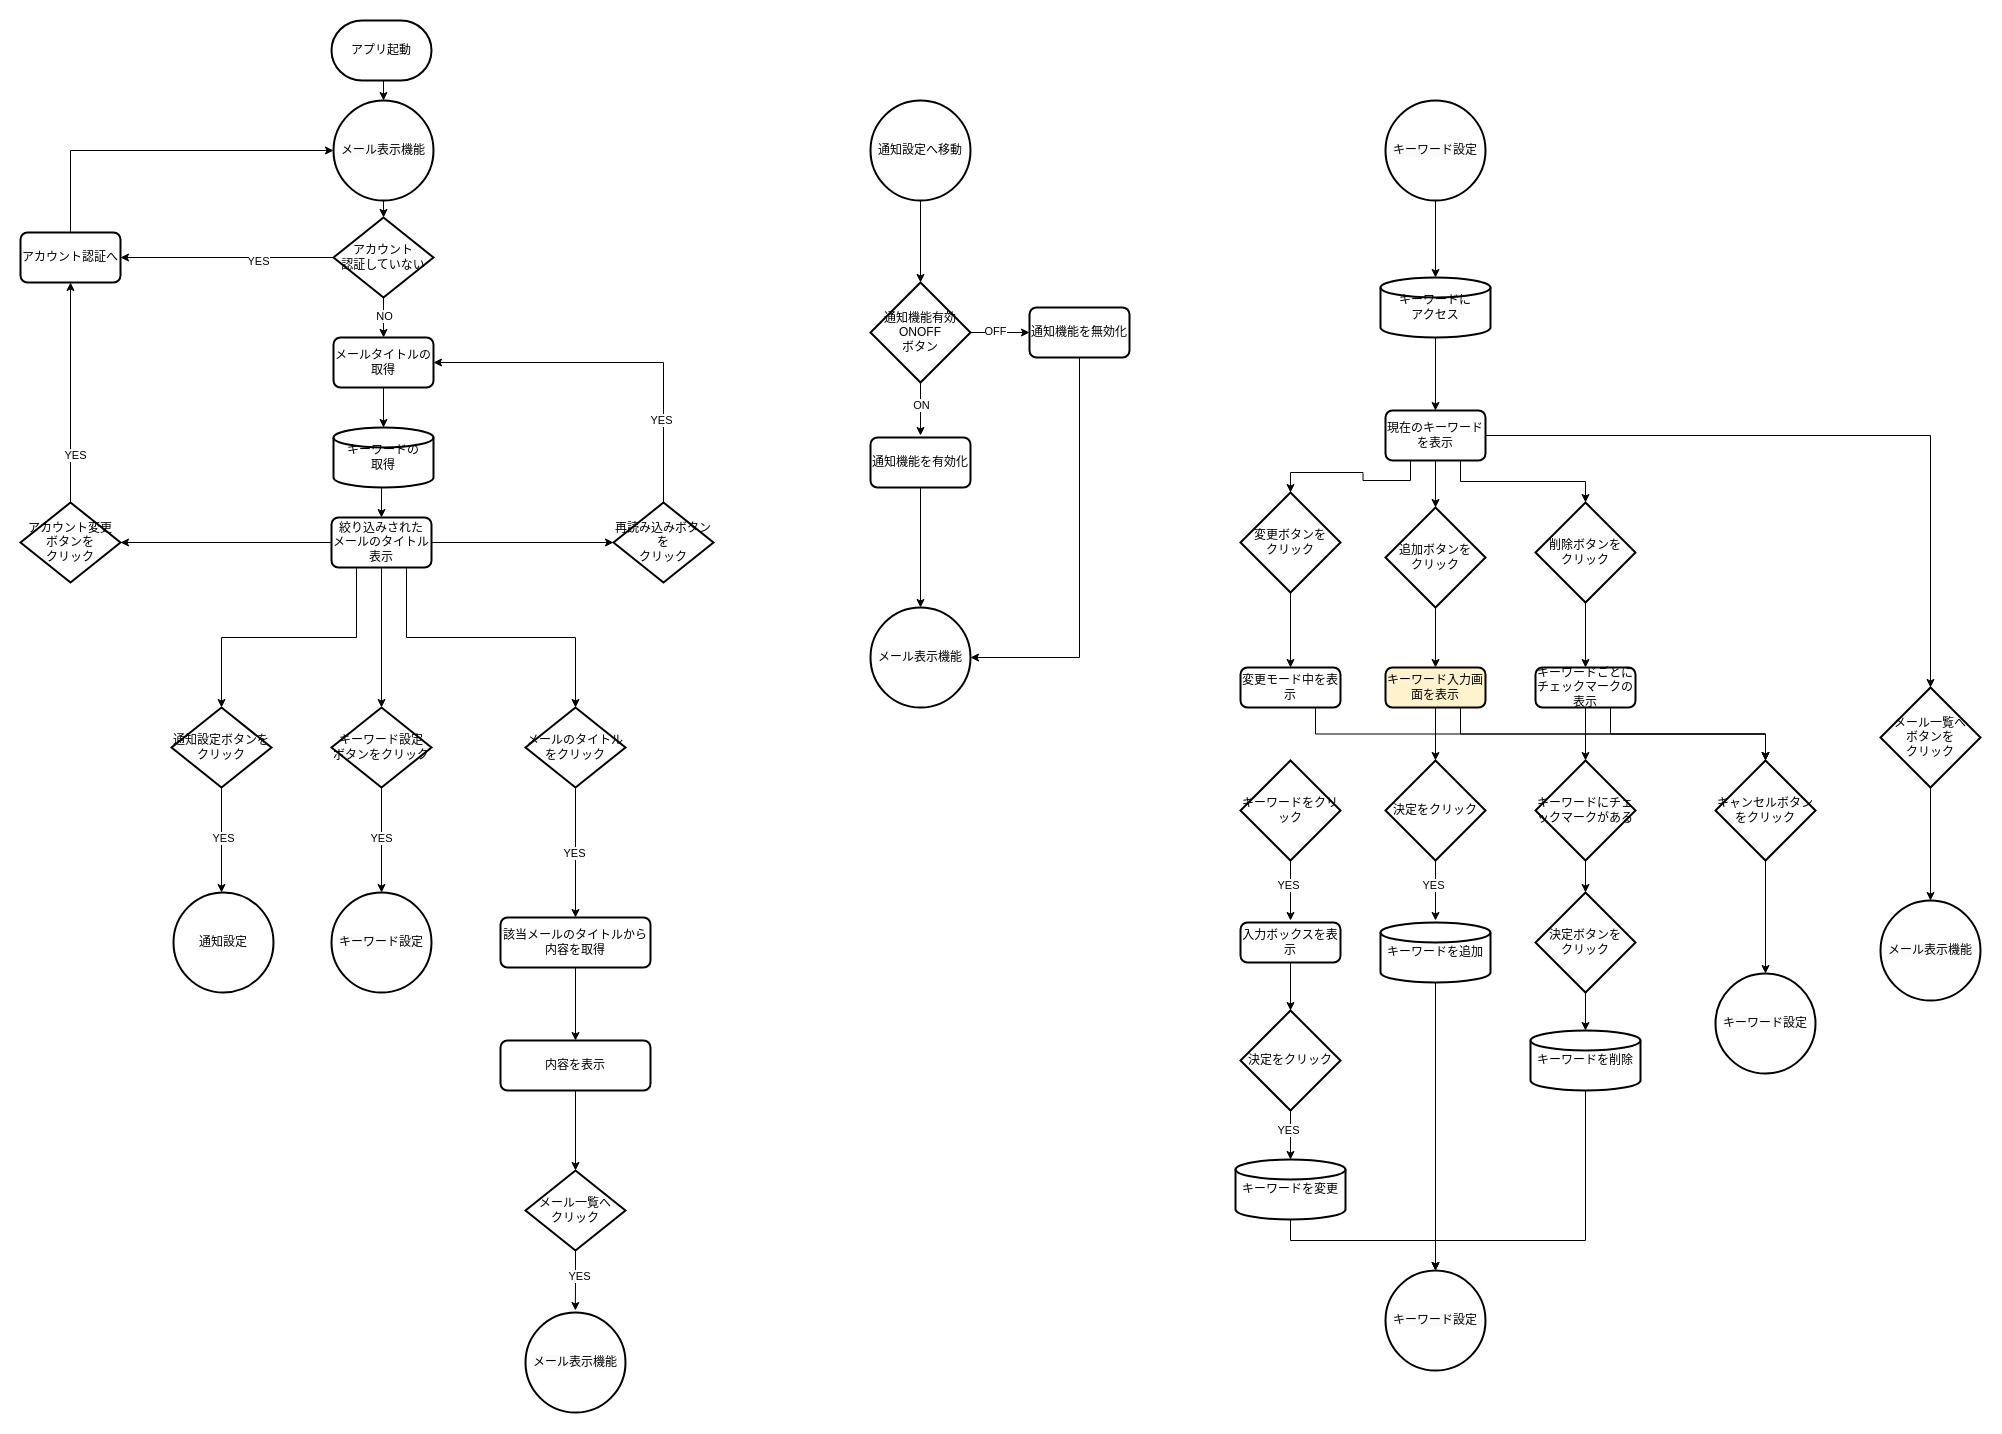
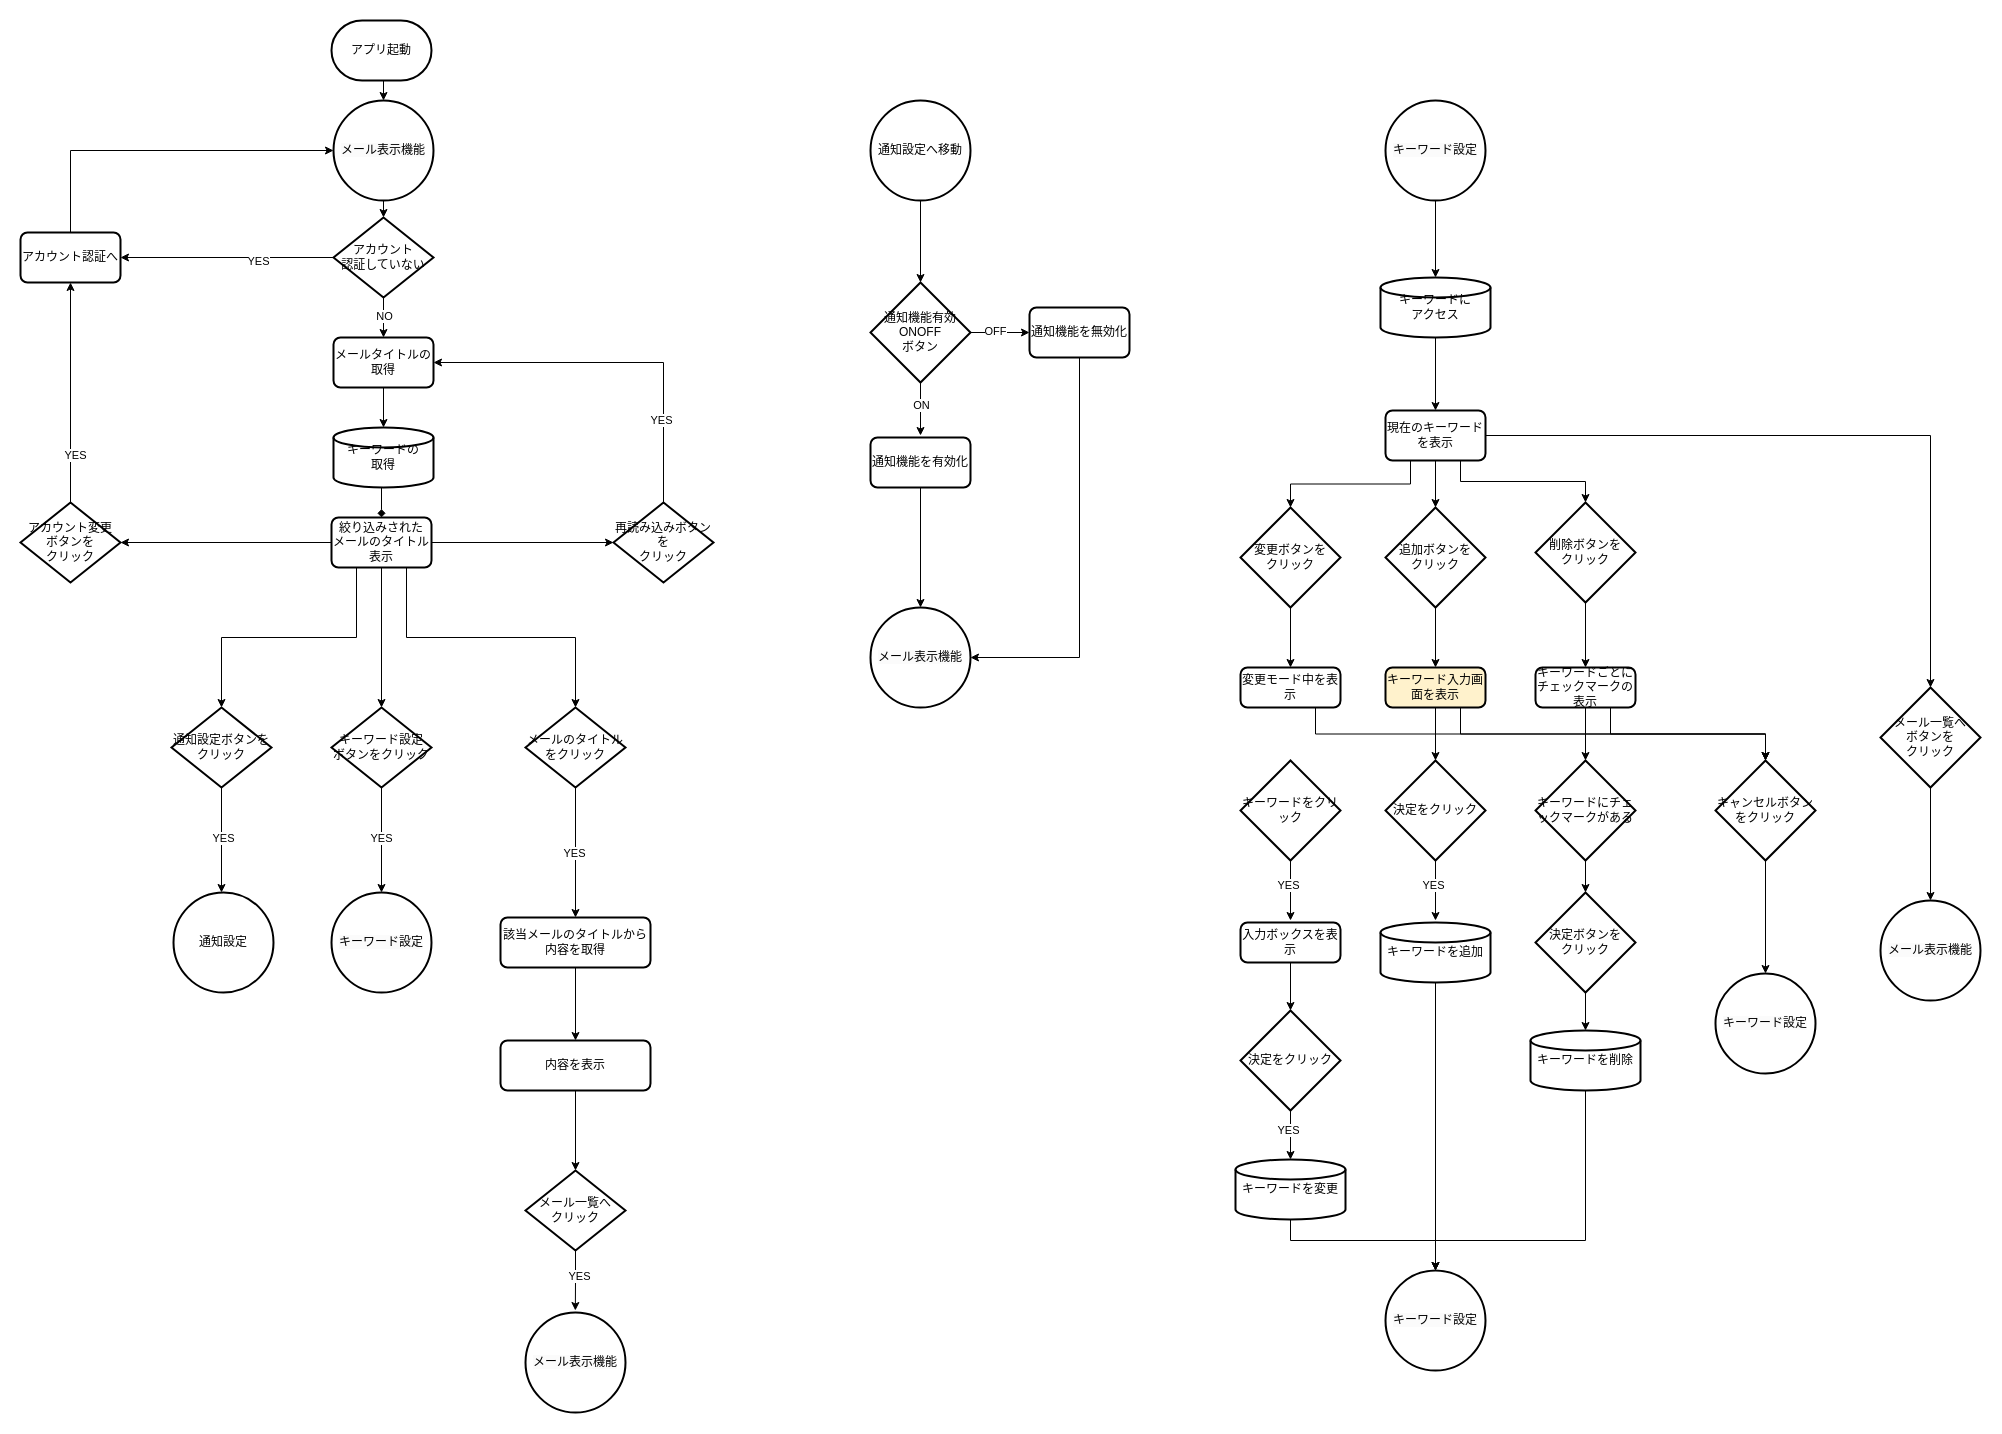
edge "キーワードの 取得" -> "絞り込みされた メールのタイトル表示": arrowhead classic -> diamond
node "変更ボタンを クリック": moved (1291, 543) -> (1291, 558)
